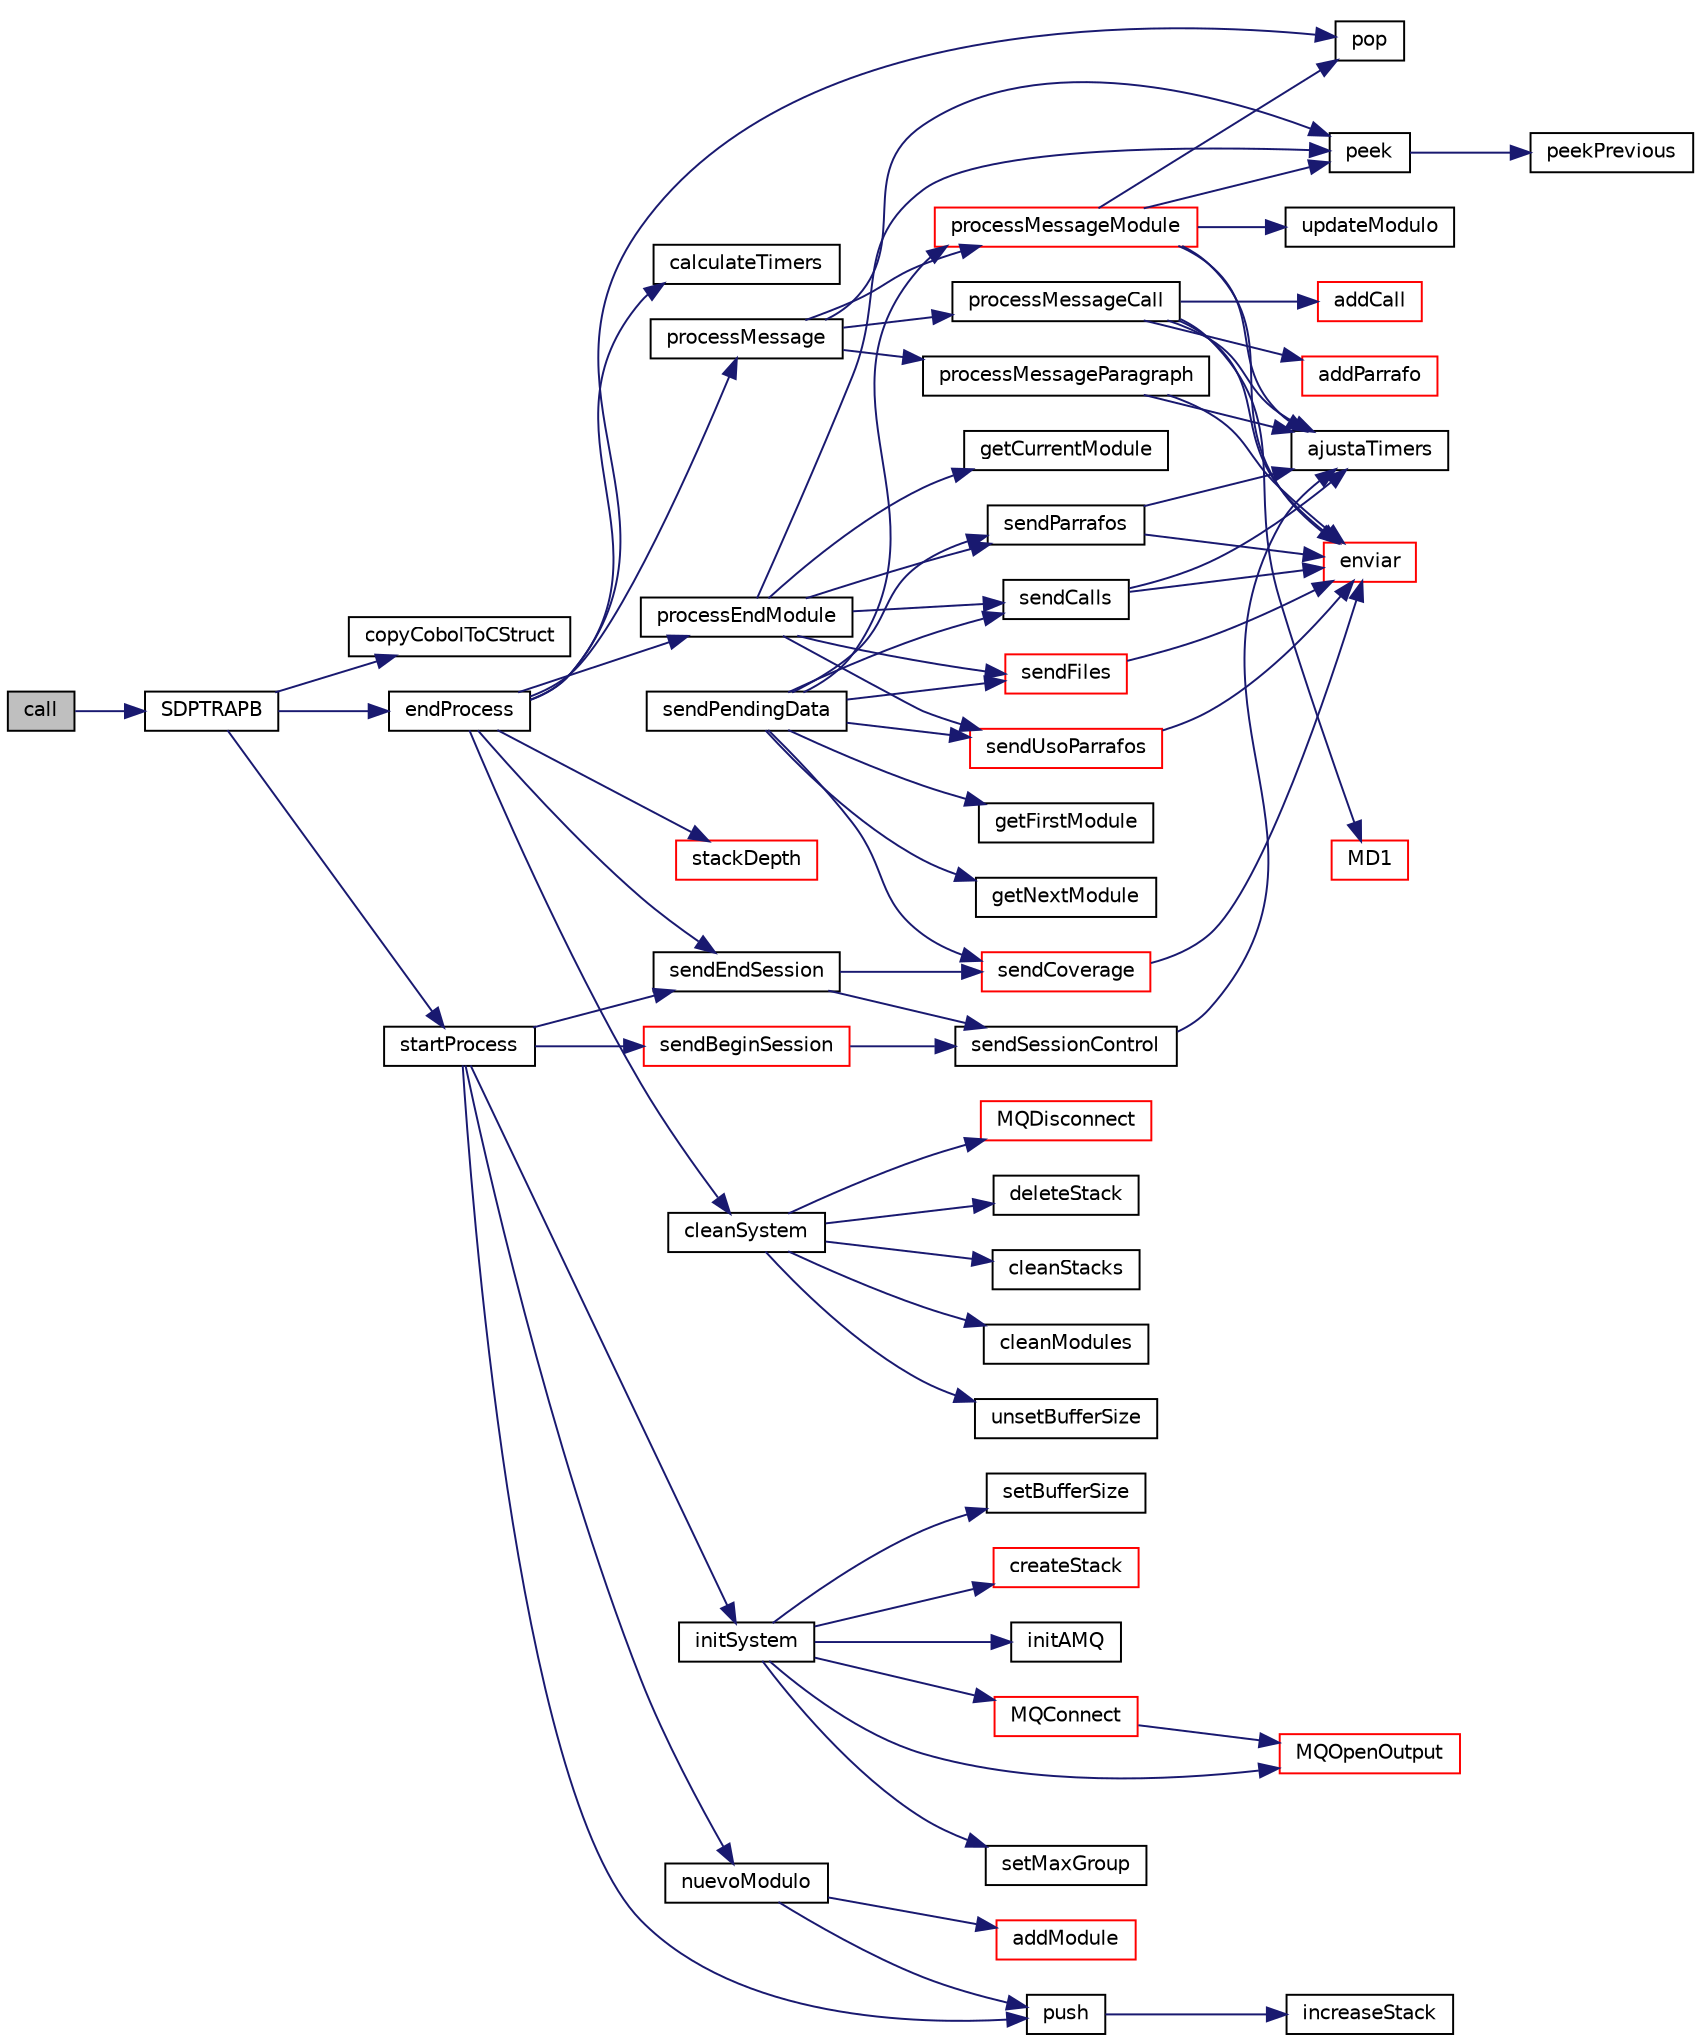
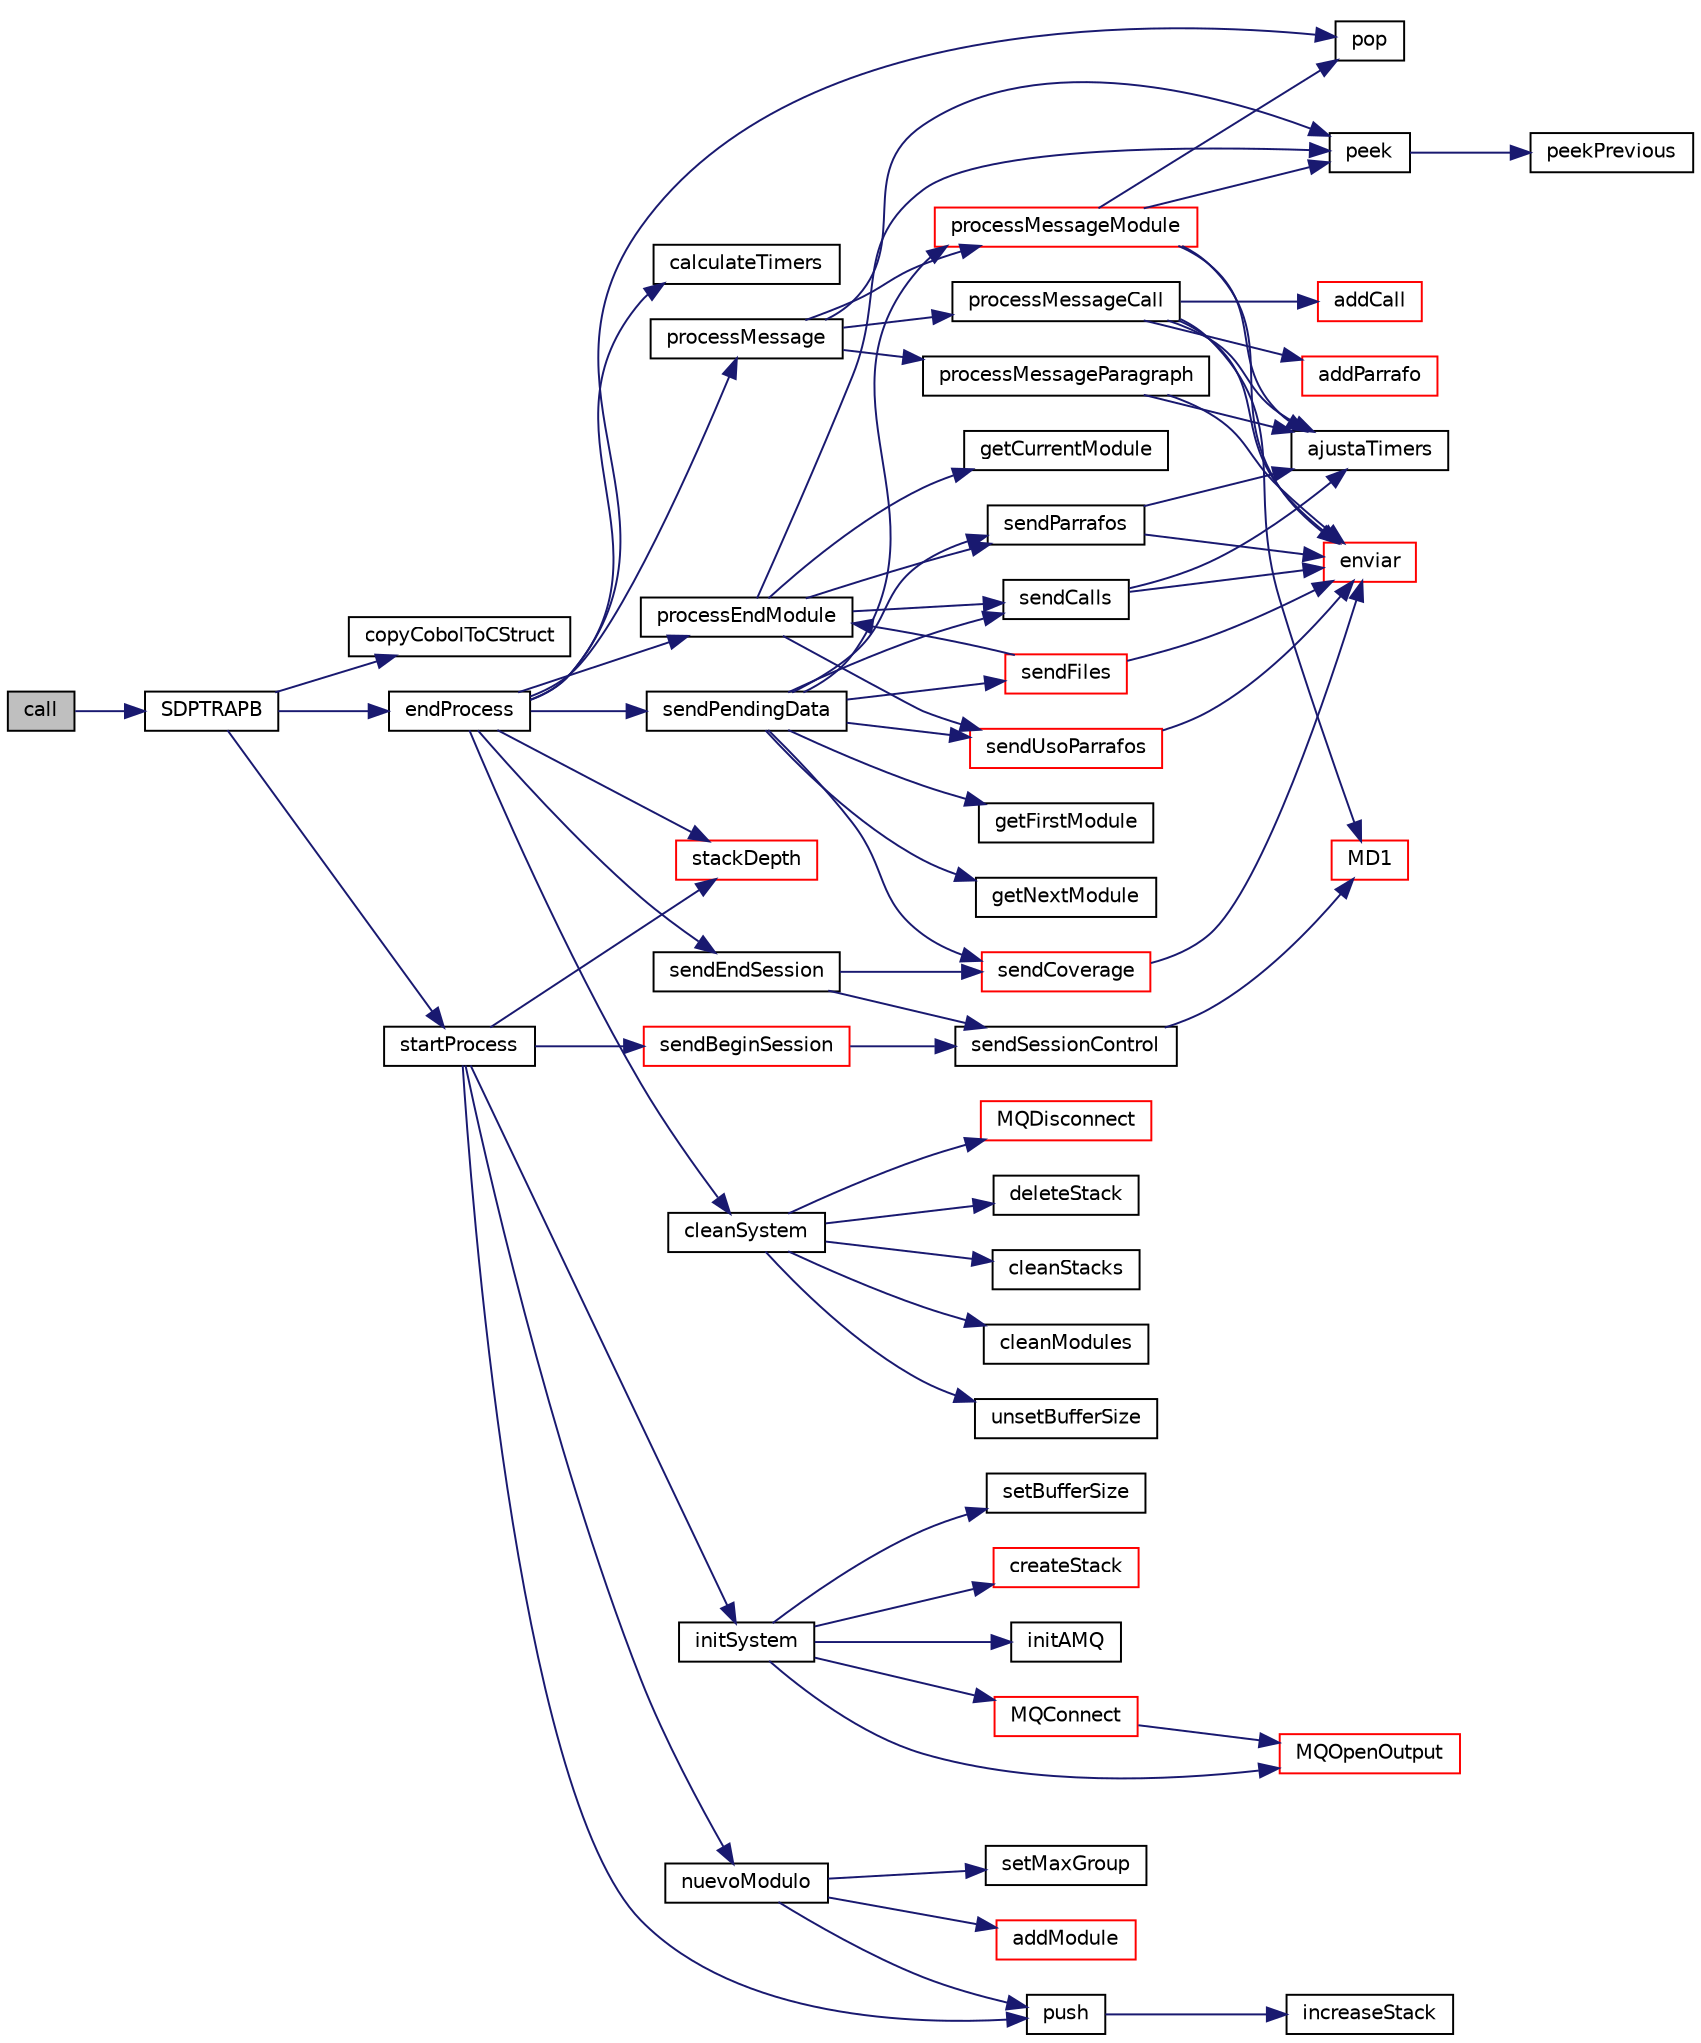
node "updateModulo": removed
edge "processEndModule" -> "sendFiles": reversed
edge "endProcess" -> "sendPendingData": added
edge "sendSessionControl" -> "ajustaTimers": now "sendSessionControl" -> "MD1"
edge "startProcess" -> "sendEndSession": now "startProcess" -> "stackDepth"
edge "initSystem" -> "setMaxGroup": now "nuevoModulo" -> "setMaxGroup"
